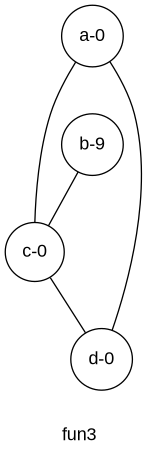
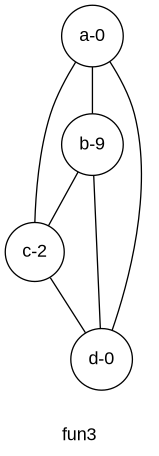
edge "a-0" -- "b-9": added
node "c-0": label "c-0" -> "c-2"
edge "b-9" -- "d-0": added
